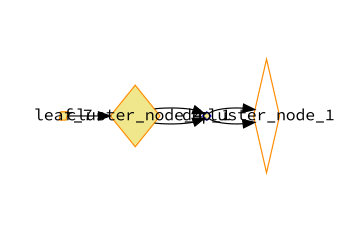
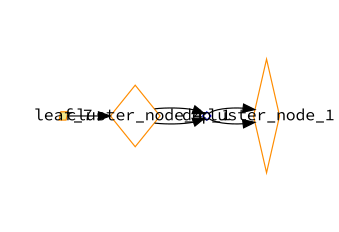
node "cluster_node_4": fillcolor khaki -> white
node "dep_1": fillcolor khaki -> white
